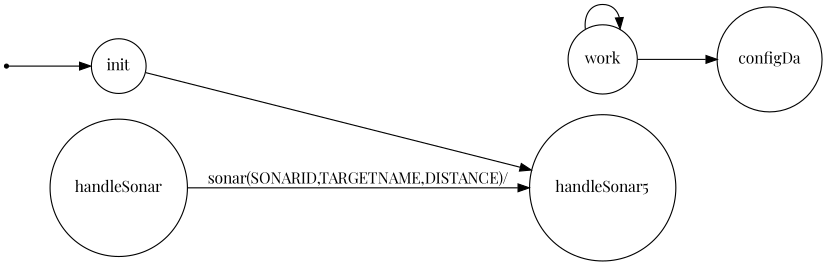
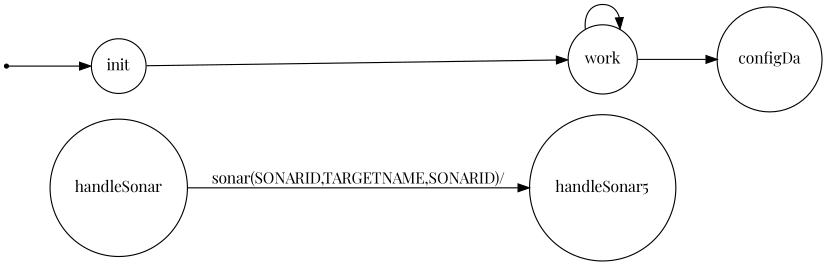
edge "init" -> "handleSonar5": now "init" -> "work"
edge "handleSonar" -> "handleSonar5": label "sonar(SONARID,TARGETNAME,DISTANCE)/" -> "sonar(SONARID,TARGETNAME,SONARID)/"
